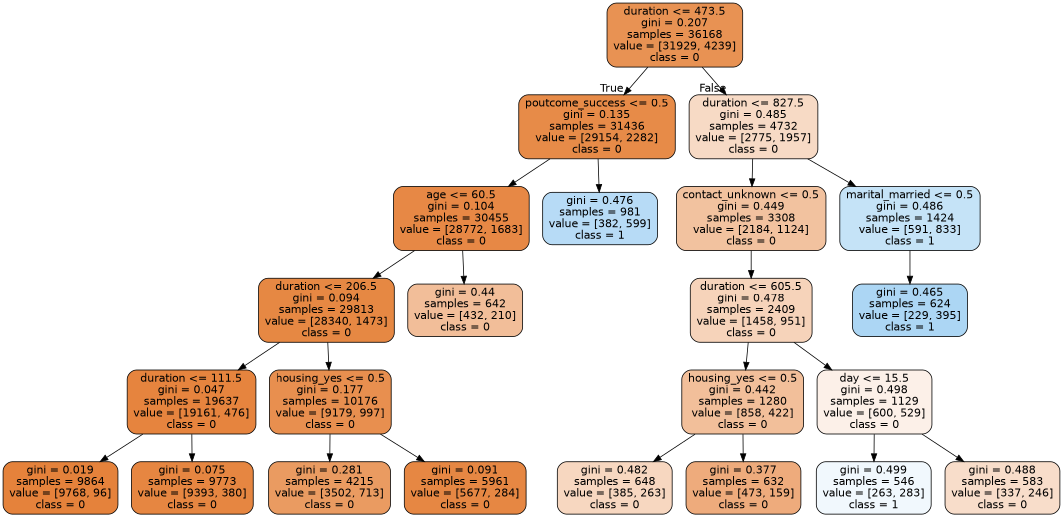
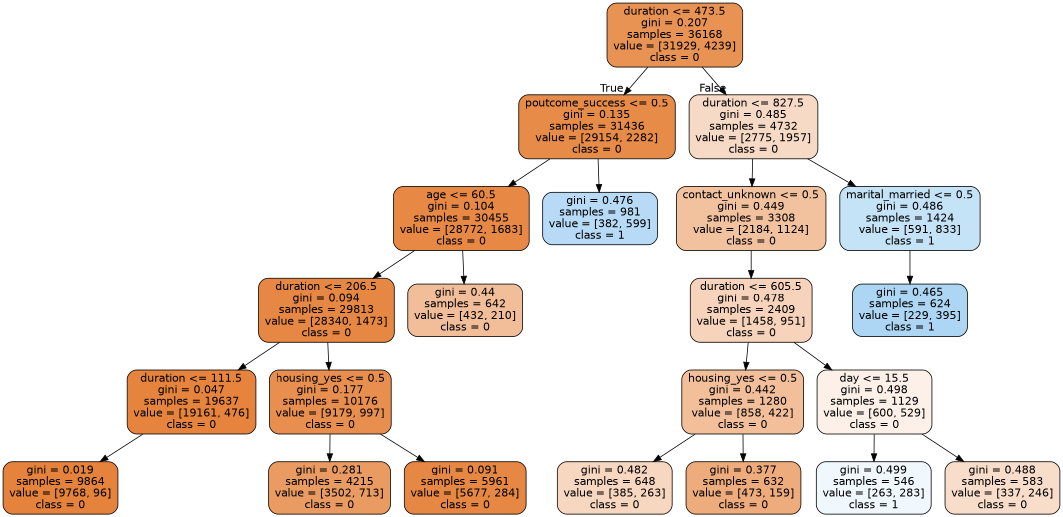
node "gini = 0.075 samples = 9773 value = [9393, 380] class = 0": removed
